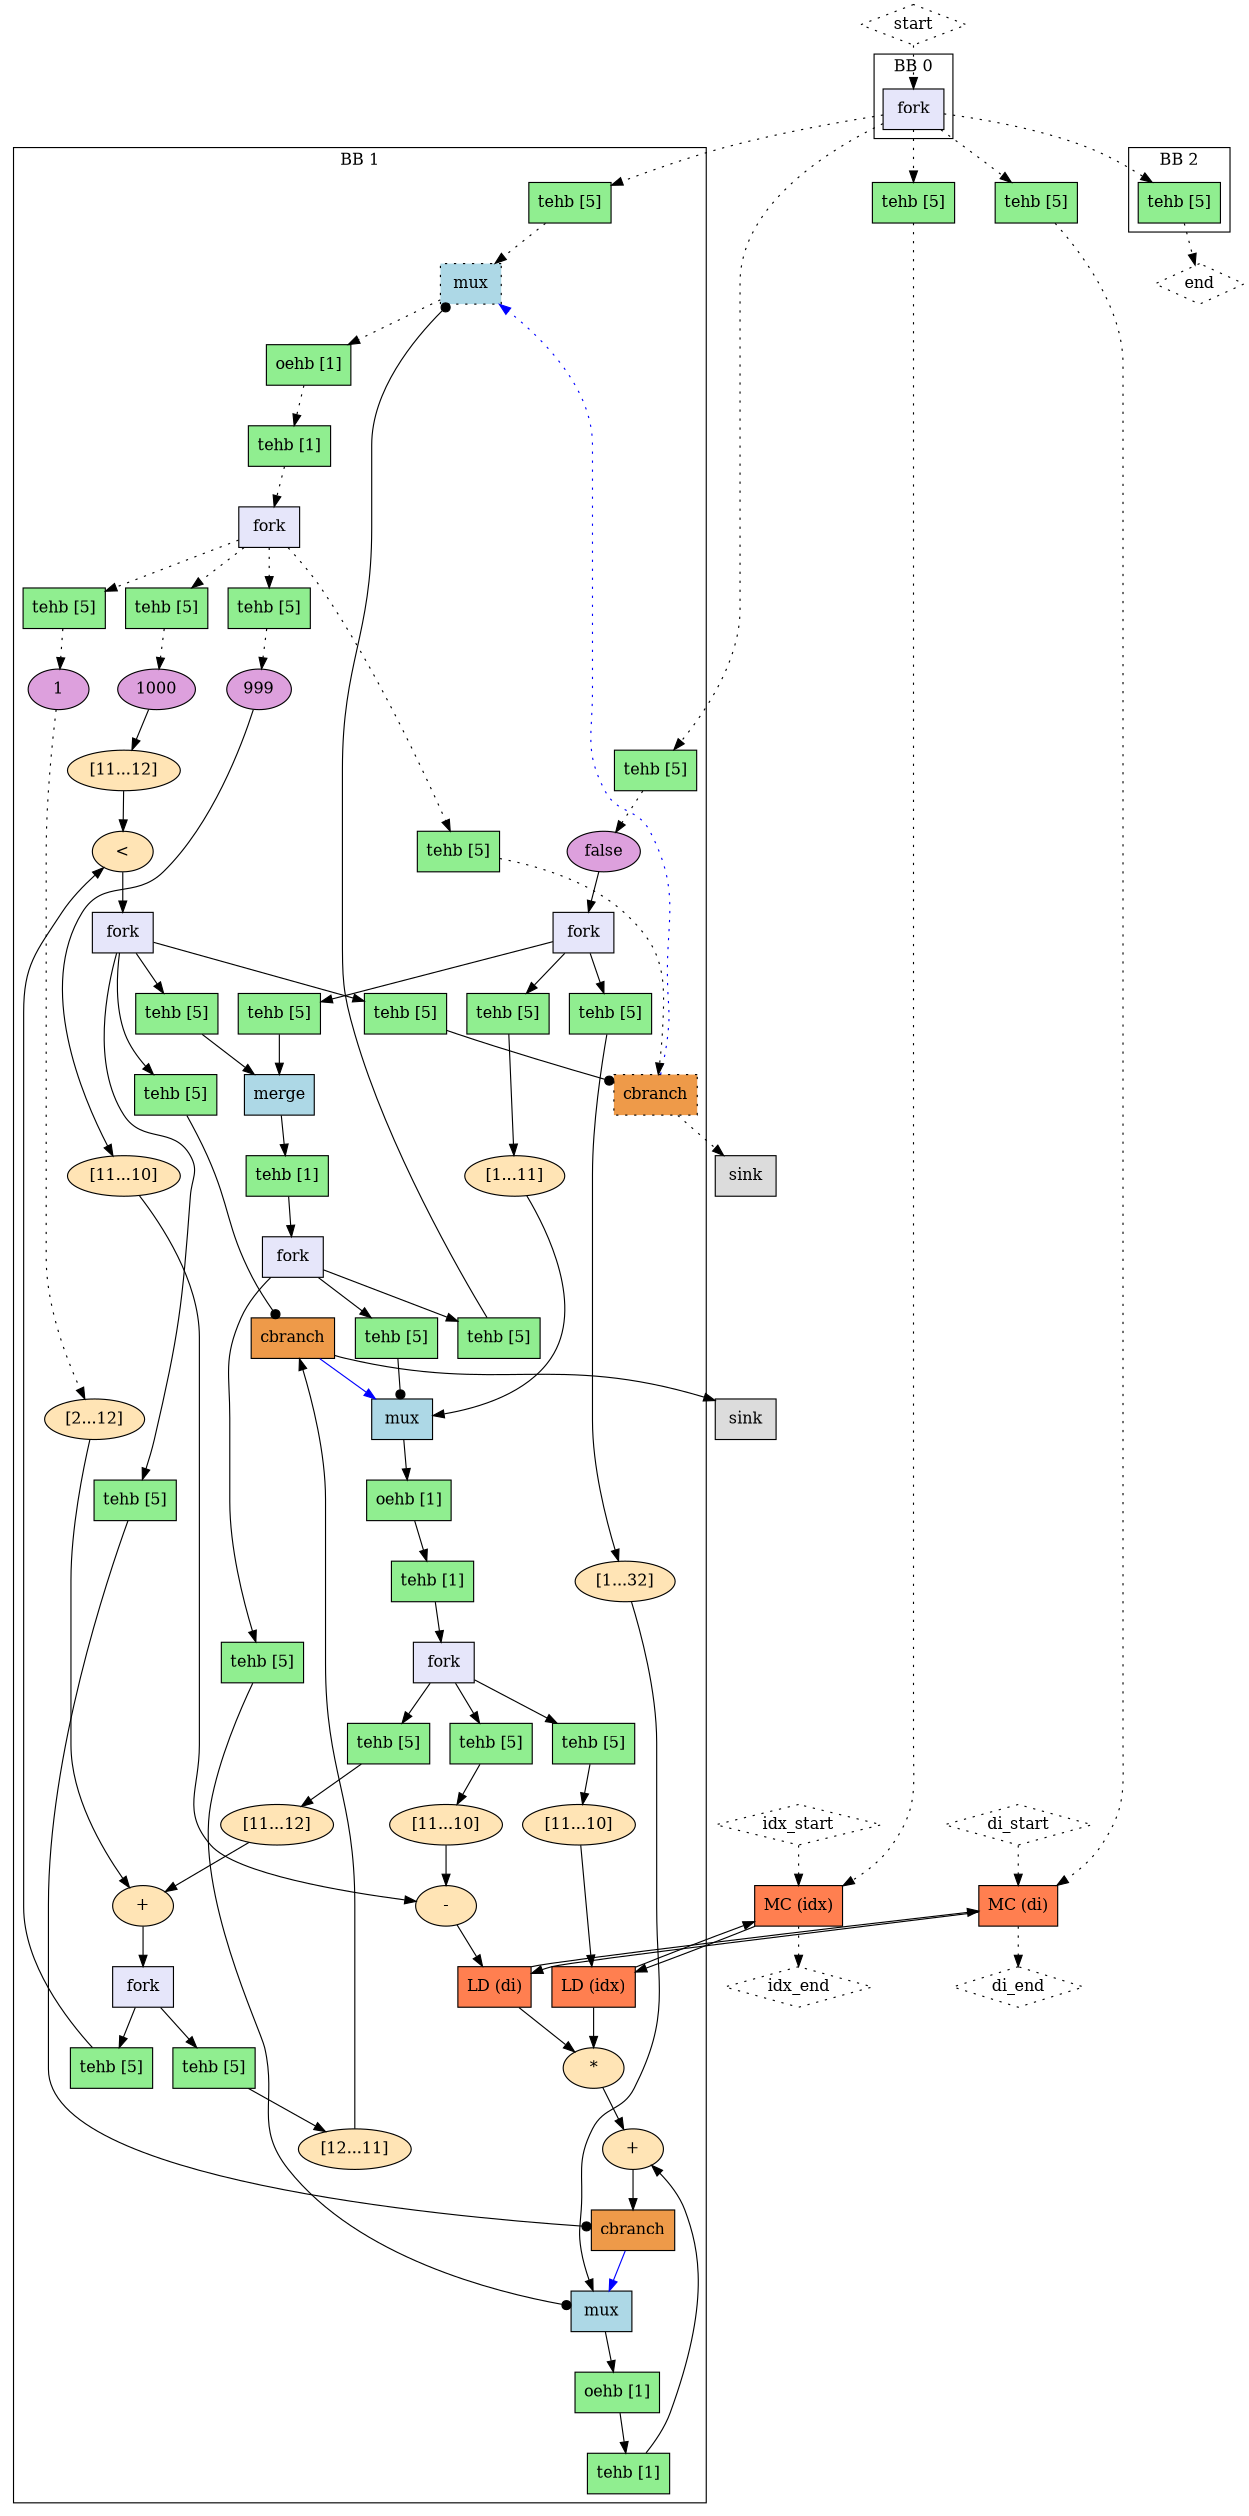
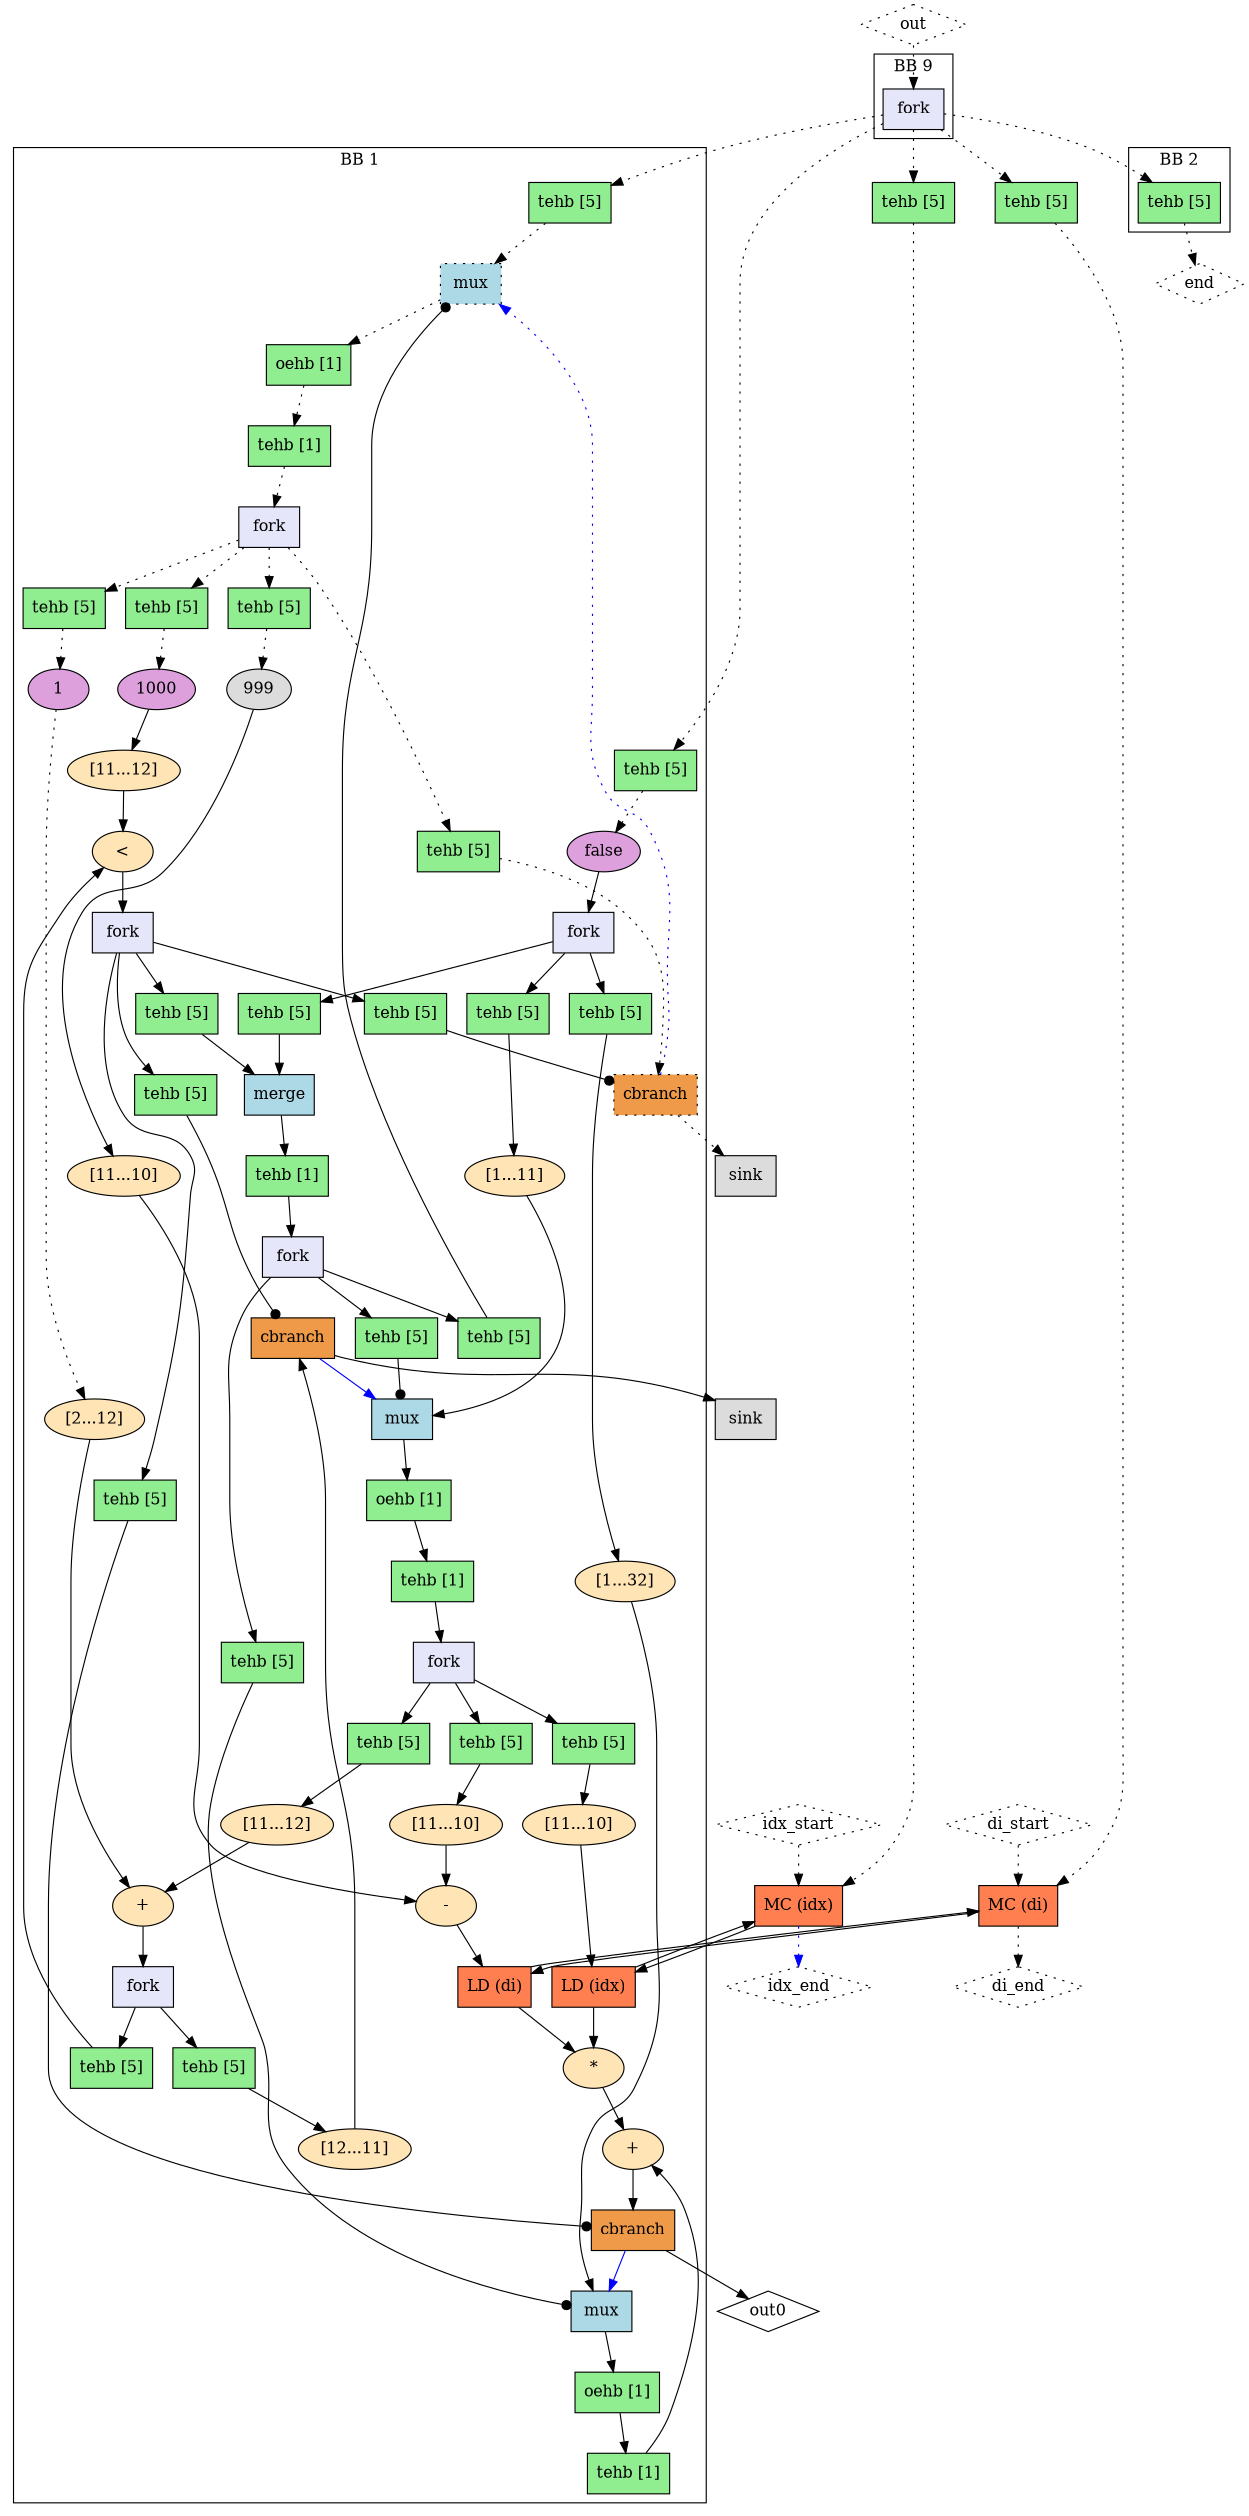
node "start": label "start" -> "out"
cluster "BB 0": label "BB 0" -> "BB 9"
node "999": fillcolor plum -> gainsboro
edge "MC (idx)" -- "idx_end": color black -> blue
node "out0": added
